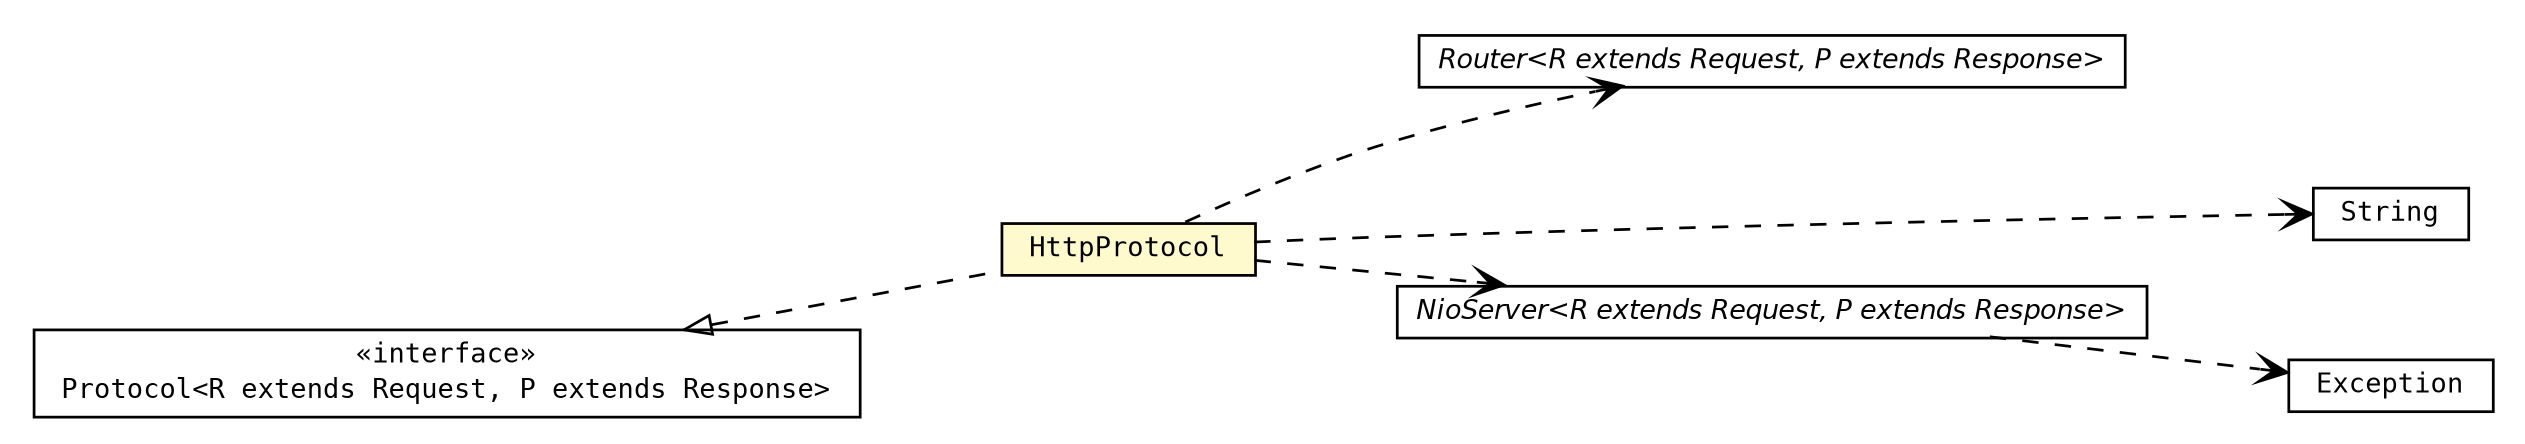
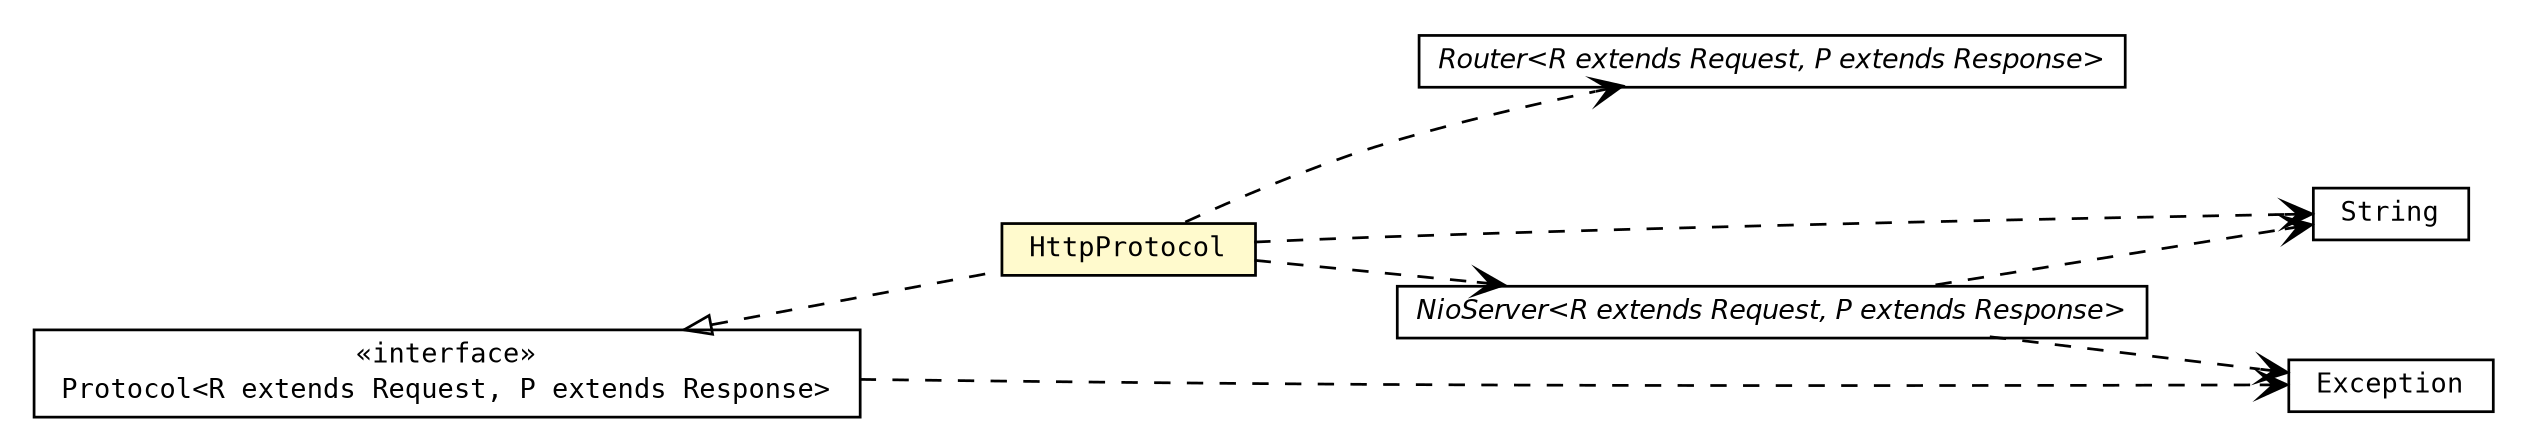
edge "NioServer<R extends Request, P extends Response>" -> "String": added
edge "Protocol<R extends Request, P extends Response>" -> "Exception": added
